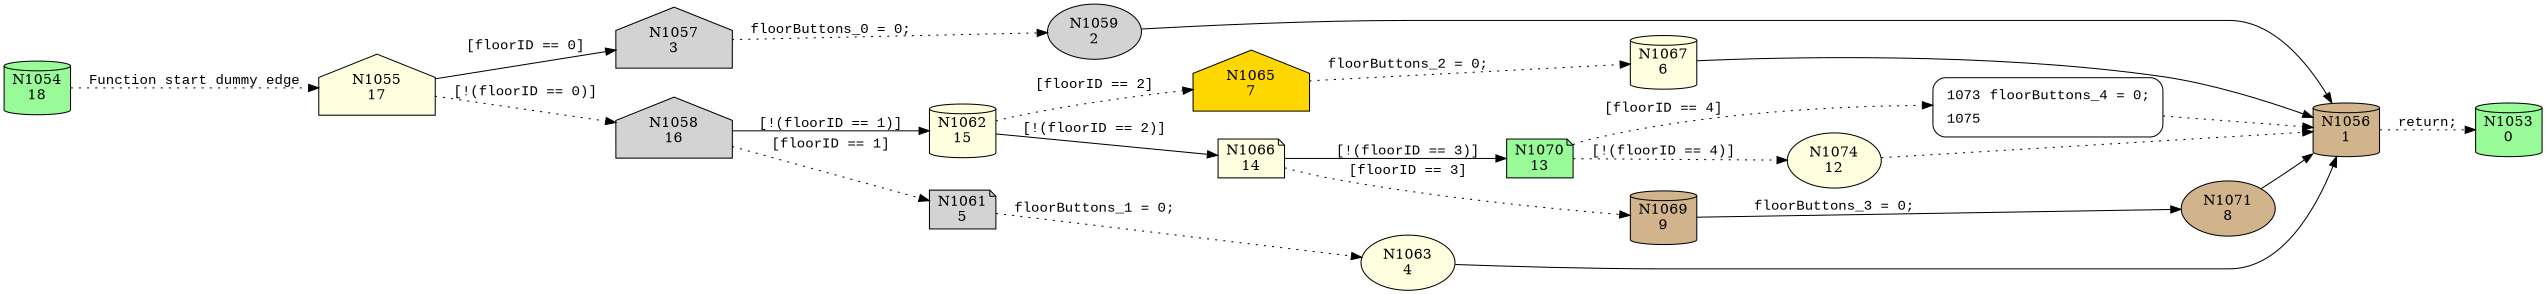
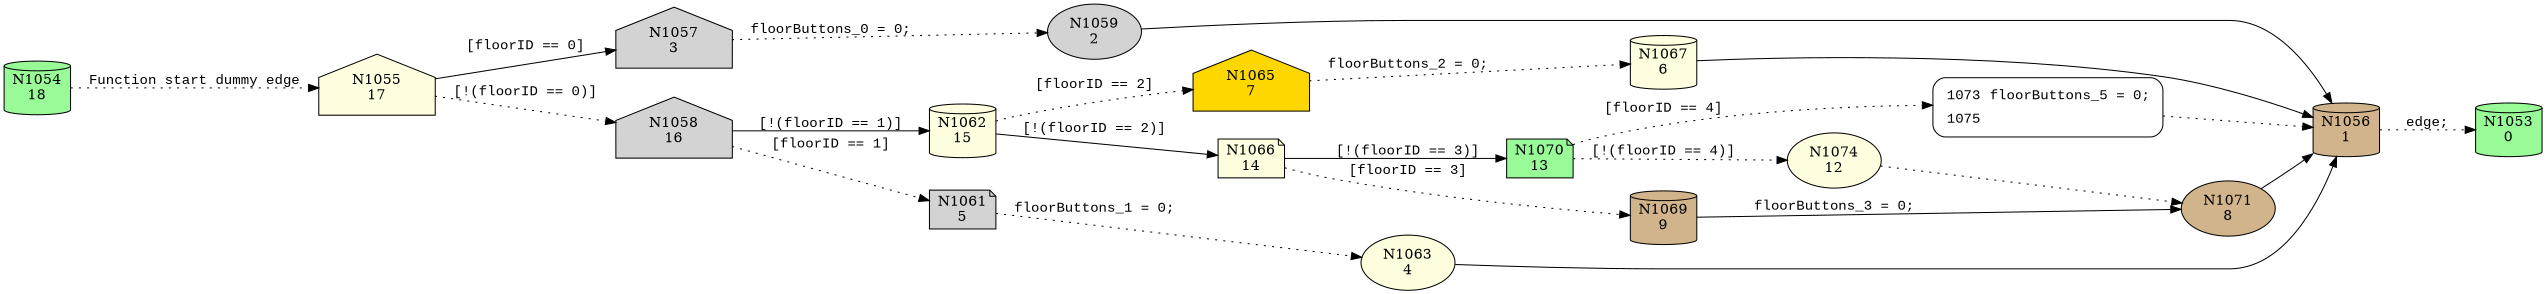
node "1073": text "floorButtons_4 = 0;" -> "floorButtons_5 = 0;"
edge "N1056 1" -> "N1053 0": label "return;" -> "edge;"
edge "N1074 12" -> "N1056 1": now "N1074 12" -> "N1071 8"
